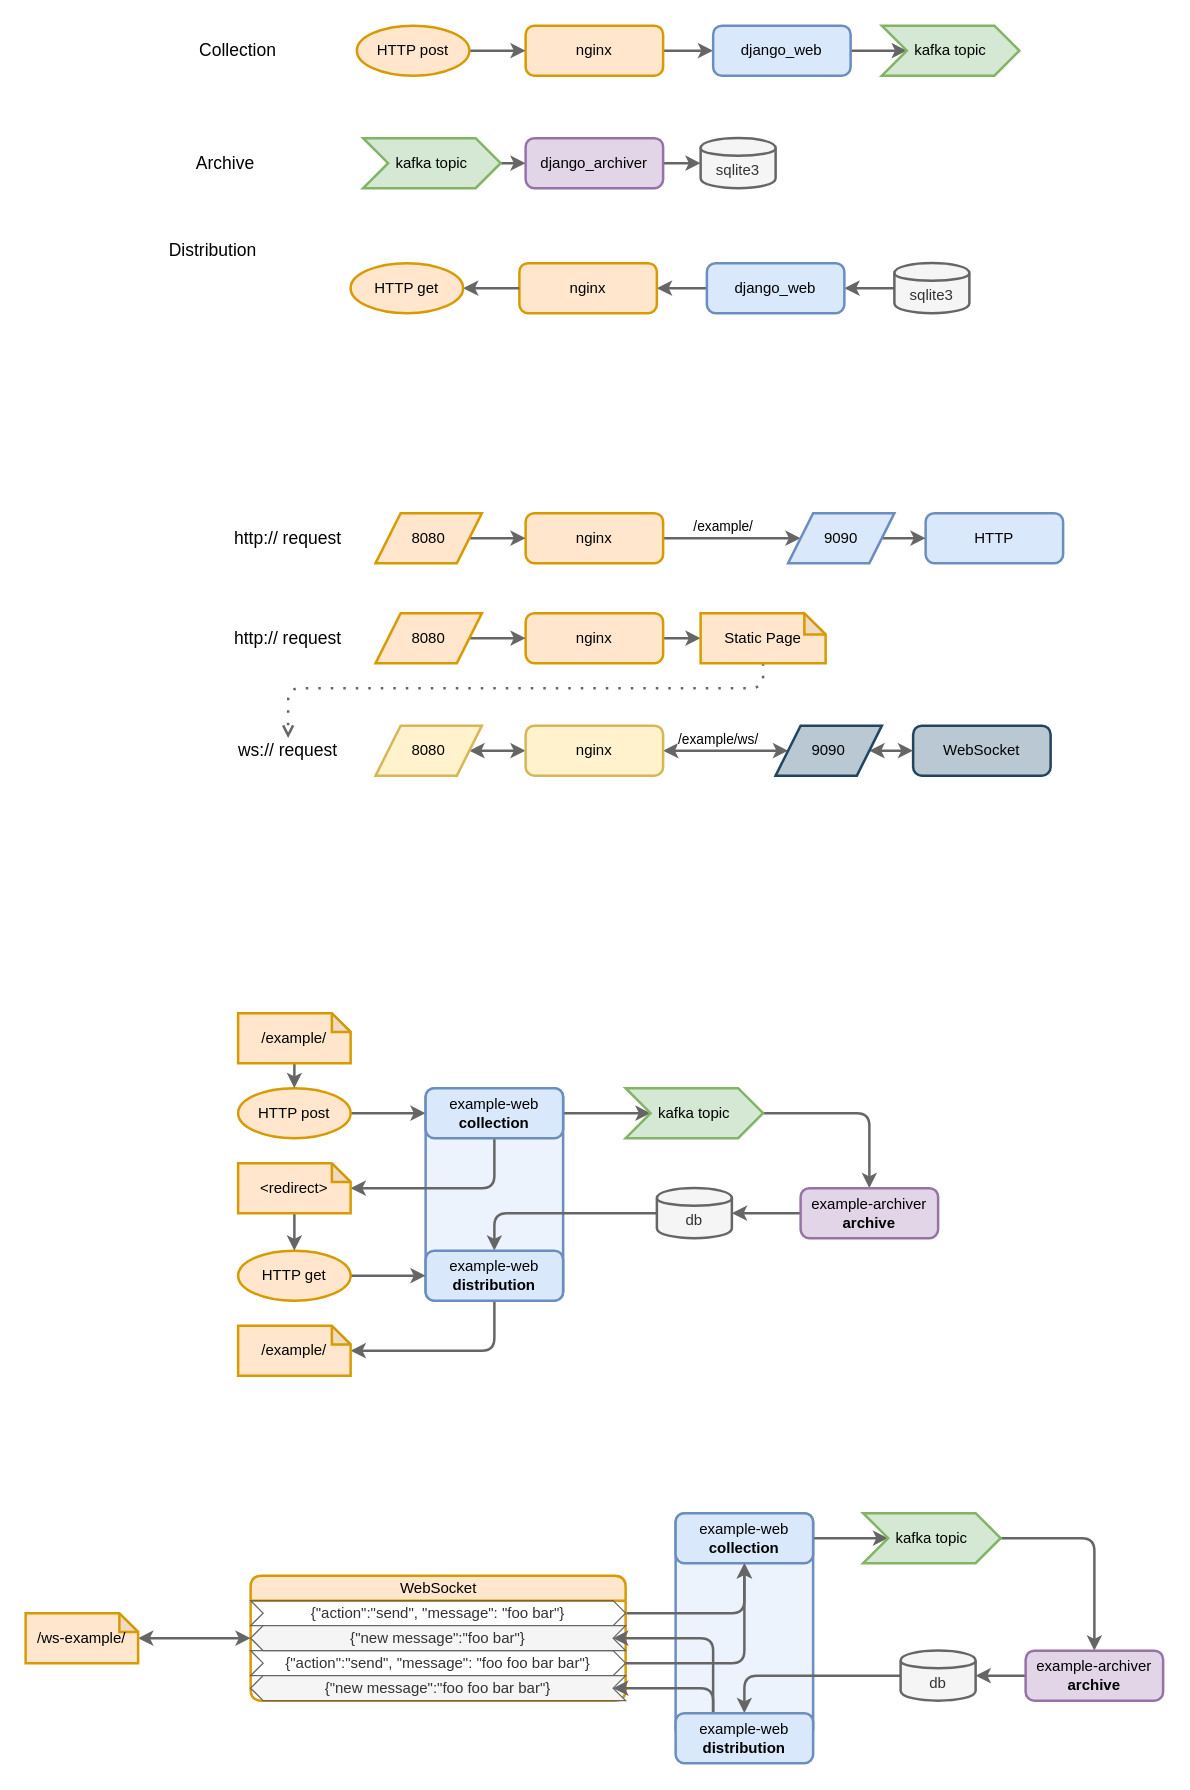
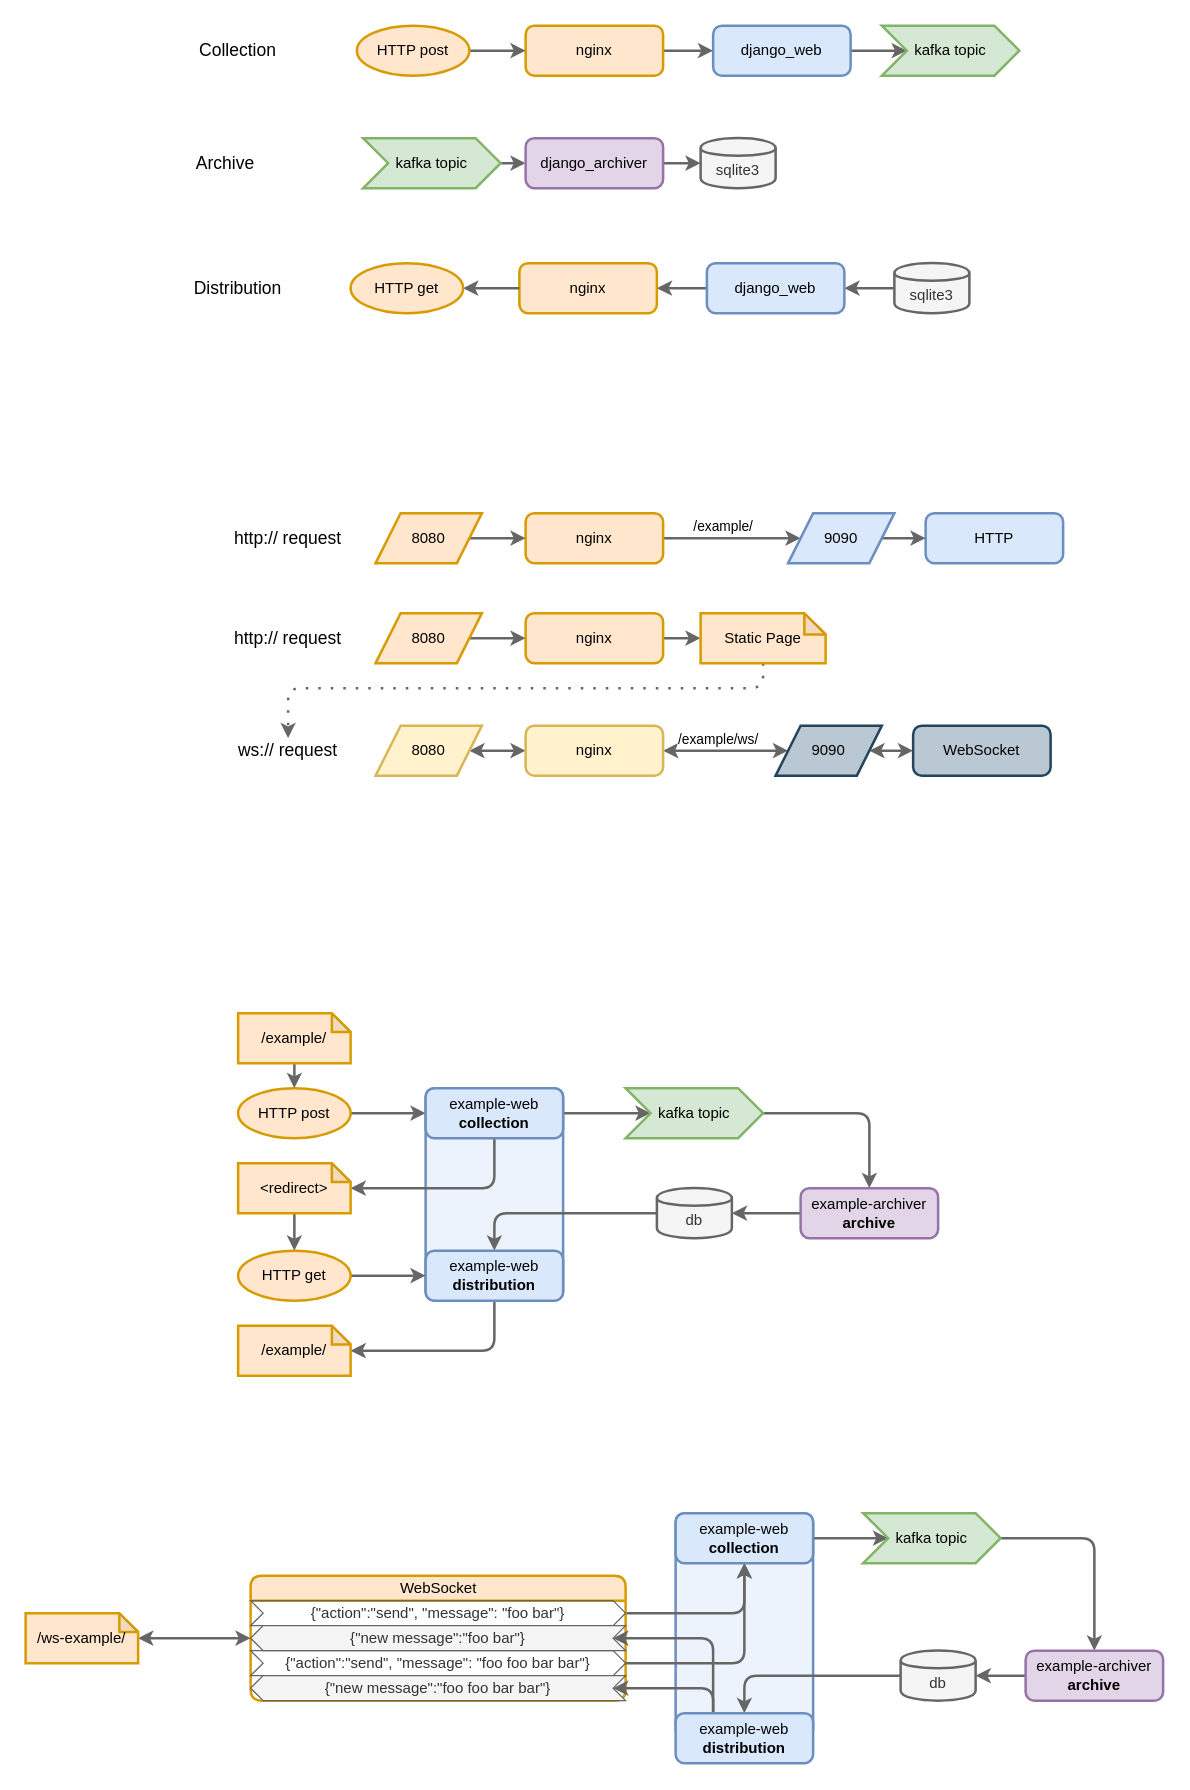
node "Distribution": moved (213, 251) -> (238, 288)
edge "Static Page" -> "ws:// request": arrowhead open -> classic
